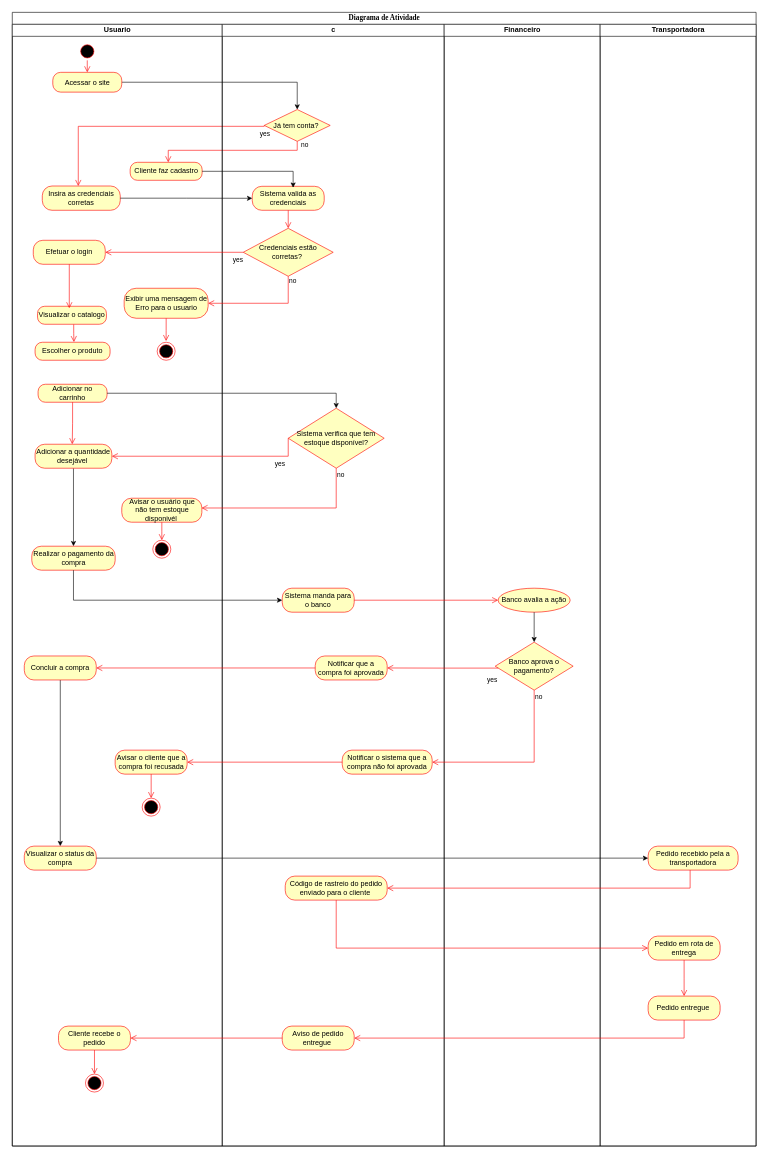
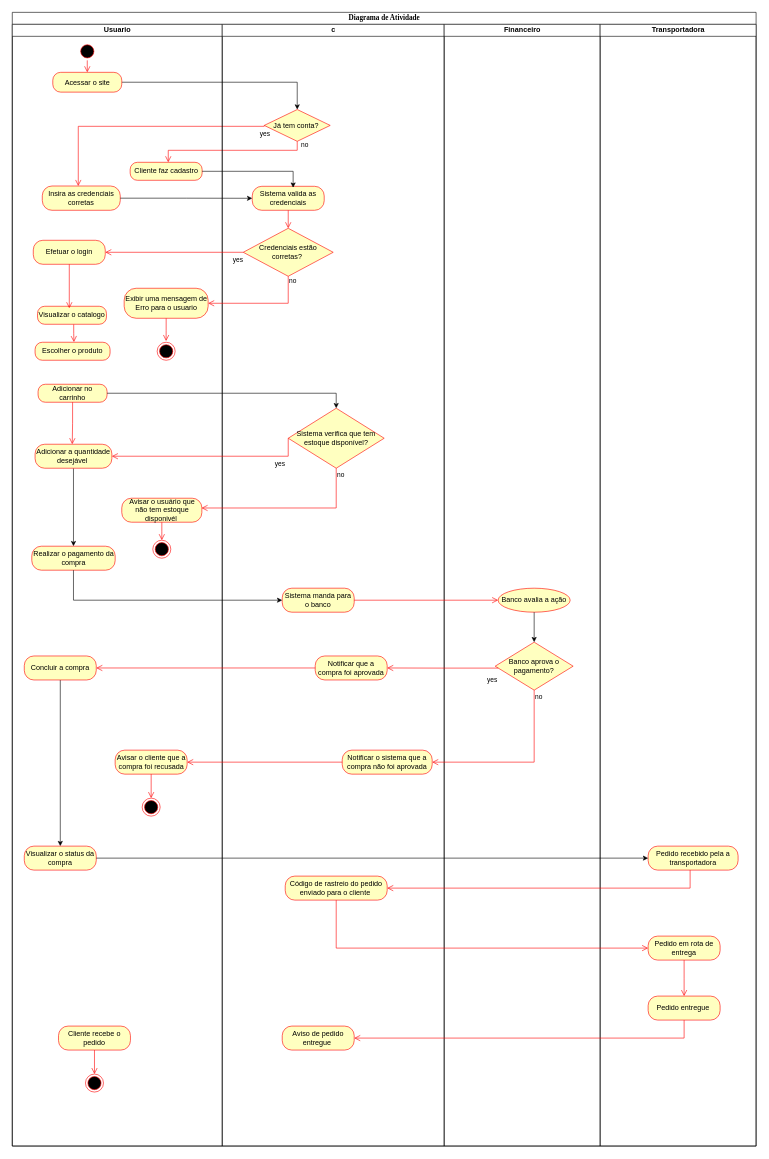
edge "Aviso de pedido entregue" -> "Cliente recebe o pedido": removed
